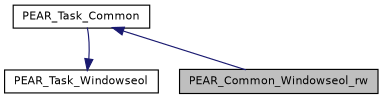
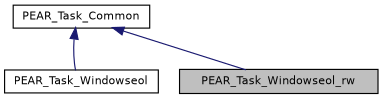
edge "PEAR_Task_Common" -> "PEAR_Task_Windowseol": reversed
node "PEAR_Common_Windowseol_rw": label "PEAR_Common_Windowseol_rw" -> "PEAR_Task_Windowseol_rw"
